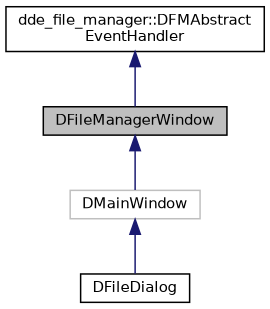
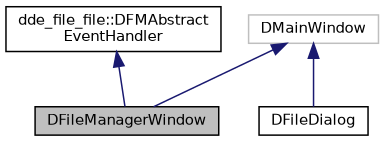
node "dde_file_manager::DFMAbstract EventHandler": label "dde_file_manager::DFMAbstract EventHandler" -> "dde_file_file::DFMAbstract EventHandler"
edge "DMainWindow" -> "DFileManagerWindow": reversed
